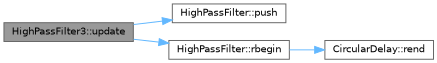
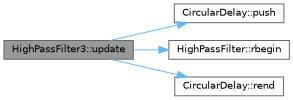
node "HighPassFilter::push": label "HighPassFilter::push" -> "CircularDelay::push"
edge "HighPassFilter::rbegin" -> "CircularDelay::rend": now "HighPassFilter3::update" -> "CircularDelay::rend"
